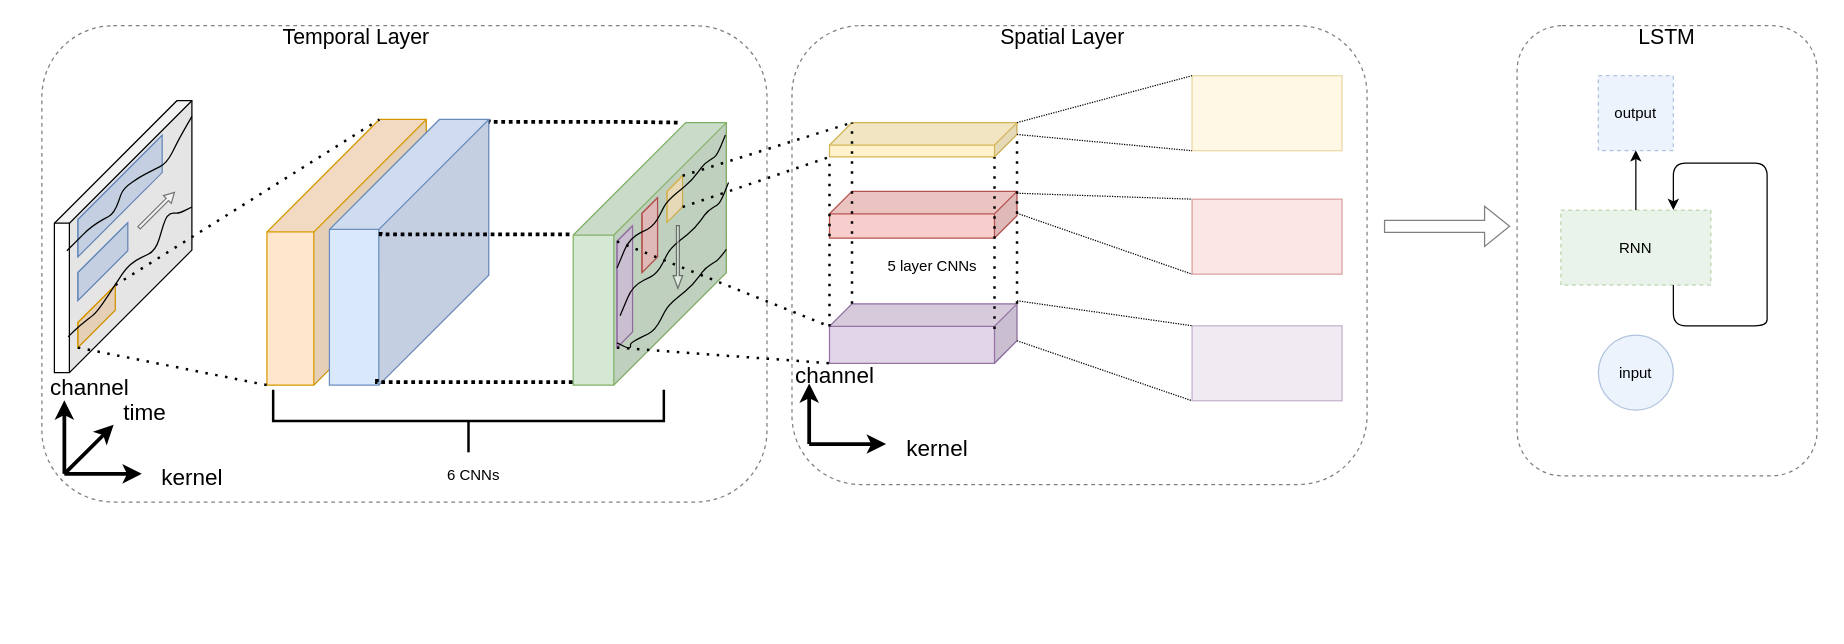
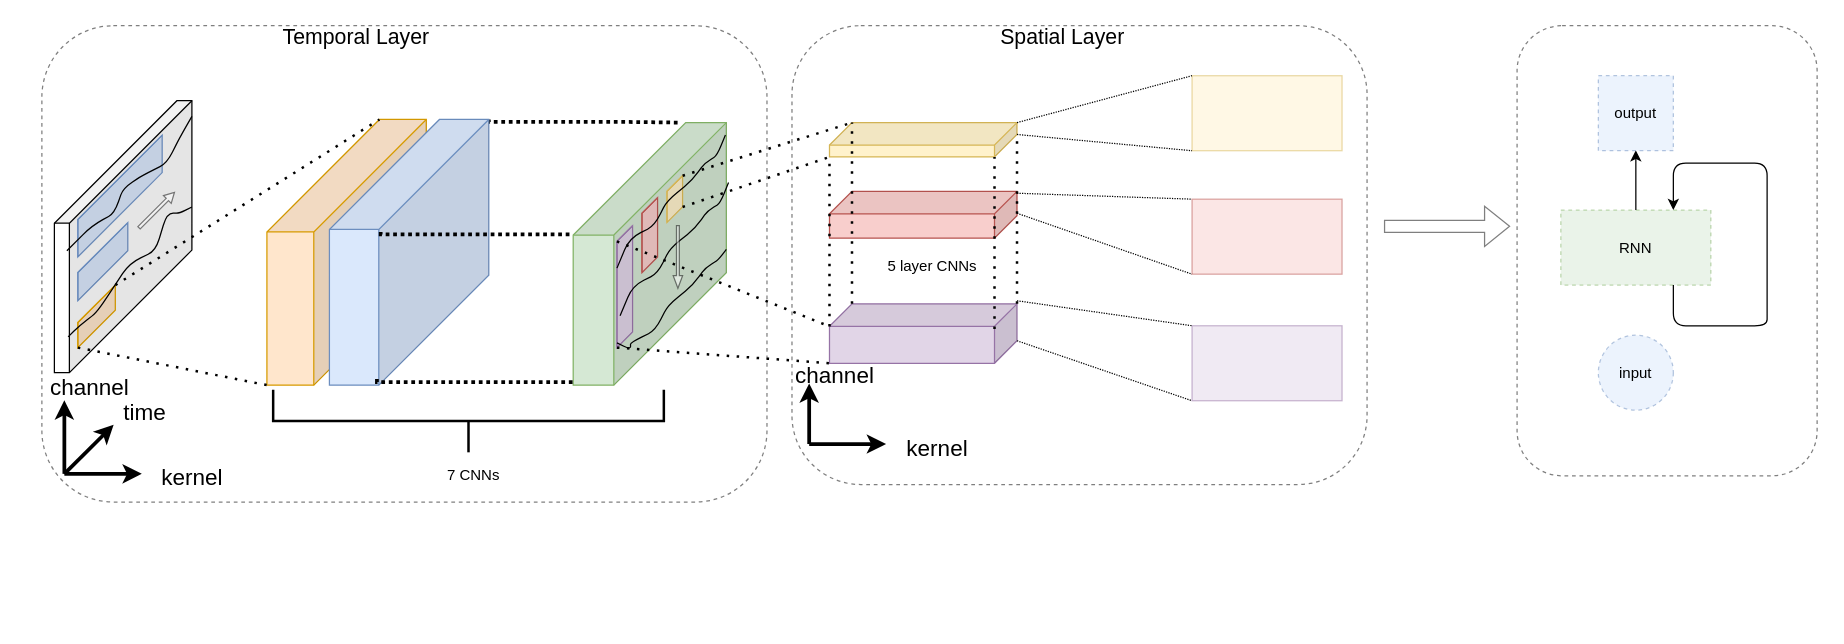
node "LSTM": removed
node "input": style solid -> dashed
node "6 CNNs": label "6 CNNs" -> "7 CNNs"
